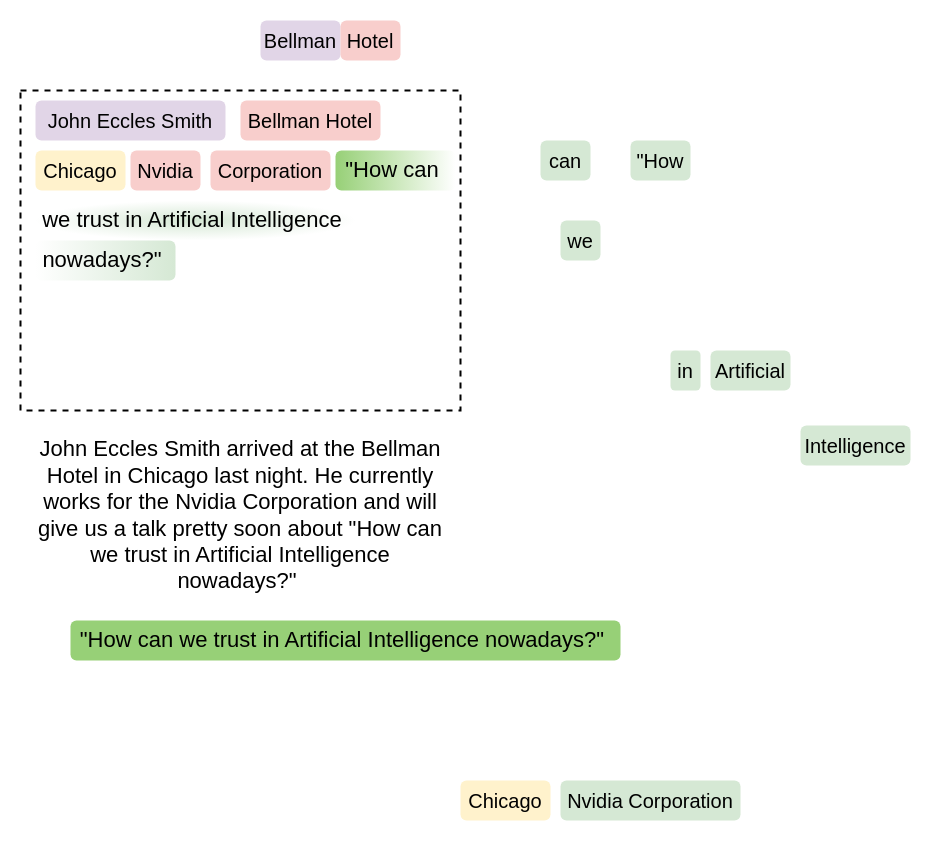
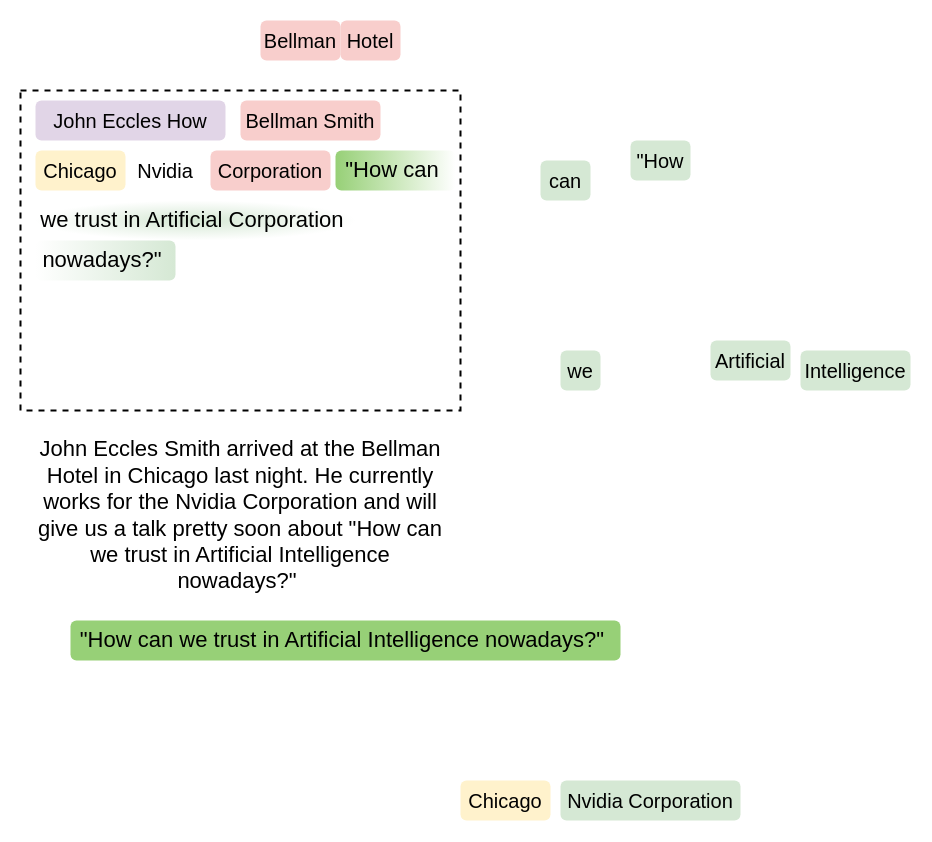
node "Bellman": fillcolor #e1d5e7 -> #f8cecc
node "John Eccles Smith": label "John Eccles Smith" -> "John Eccles How"
node "Bellman Hotel": label "Bellman Hotel" -> "Bellman Smith"
node "can": moved (566, 161) -> (566, 181)
node "Nvidia": fillcolor #f8cecc -> #ffffff
node "we trust in Artificial Intelligence": label "we trust in Artificial Intelligence" -> "we trust in Artificial Corporation"
node "we": moved (581, 241) -> (581, 371)
node "in": removed
node "Artificial": moved (751, 371) -> (751, 361)
node "Intelligence": moved (856, 446) -> (856, 371)
